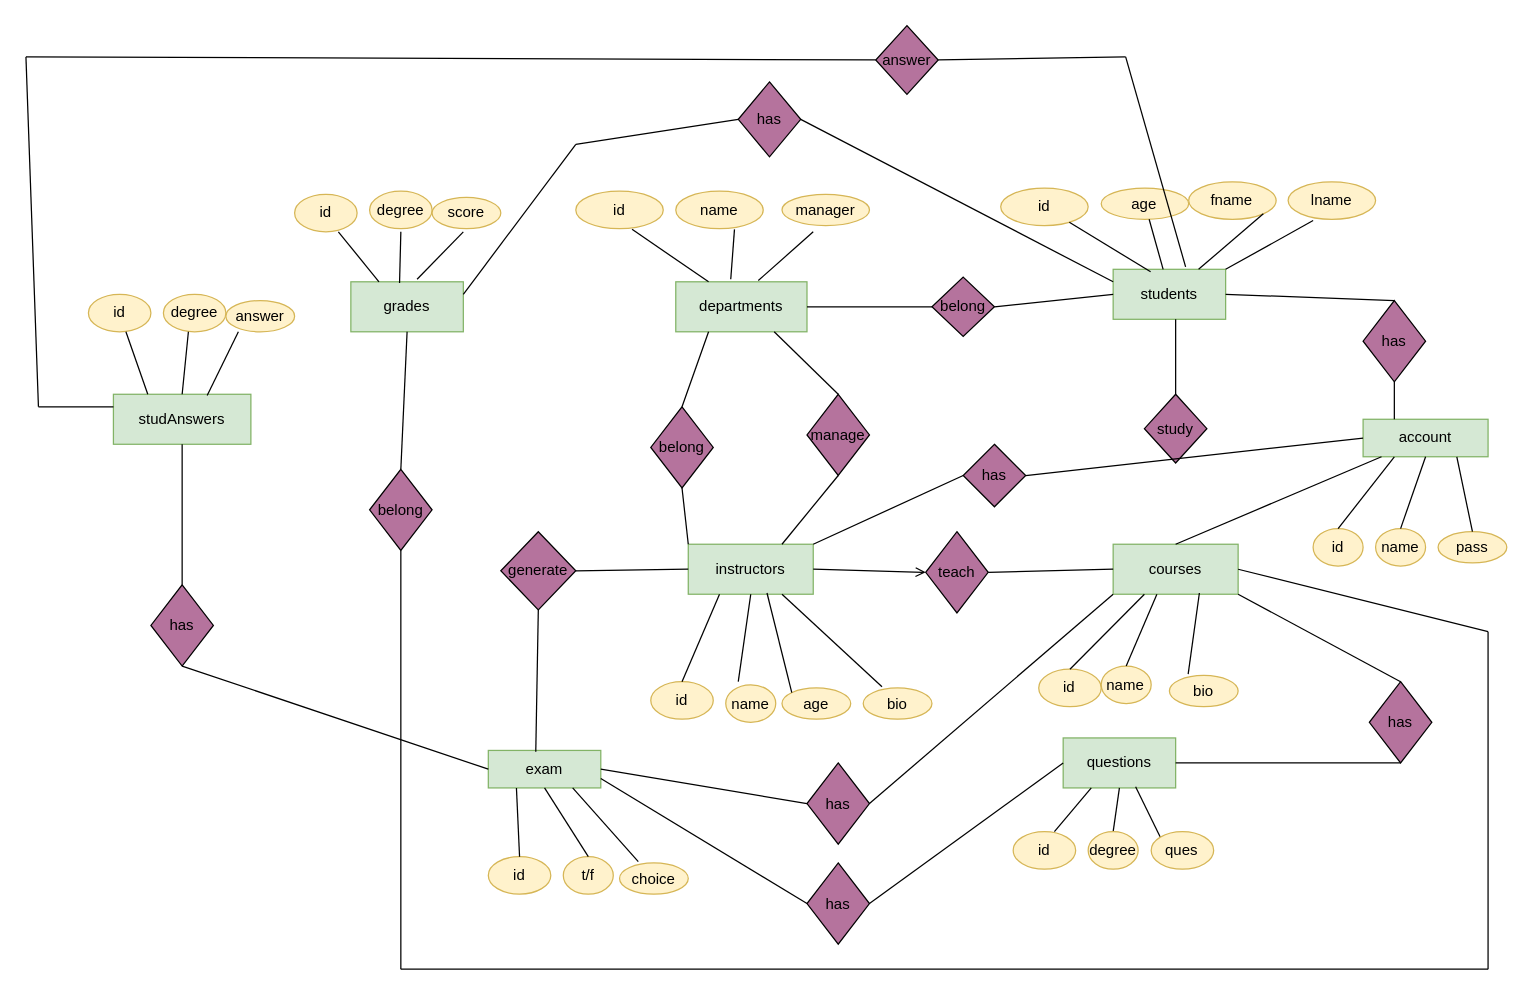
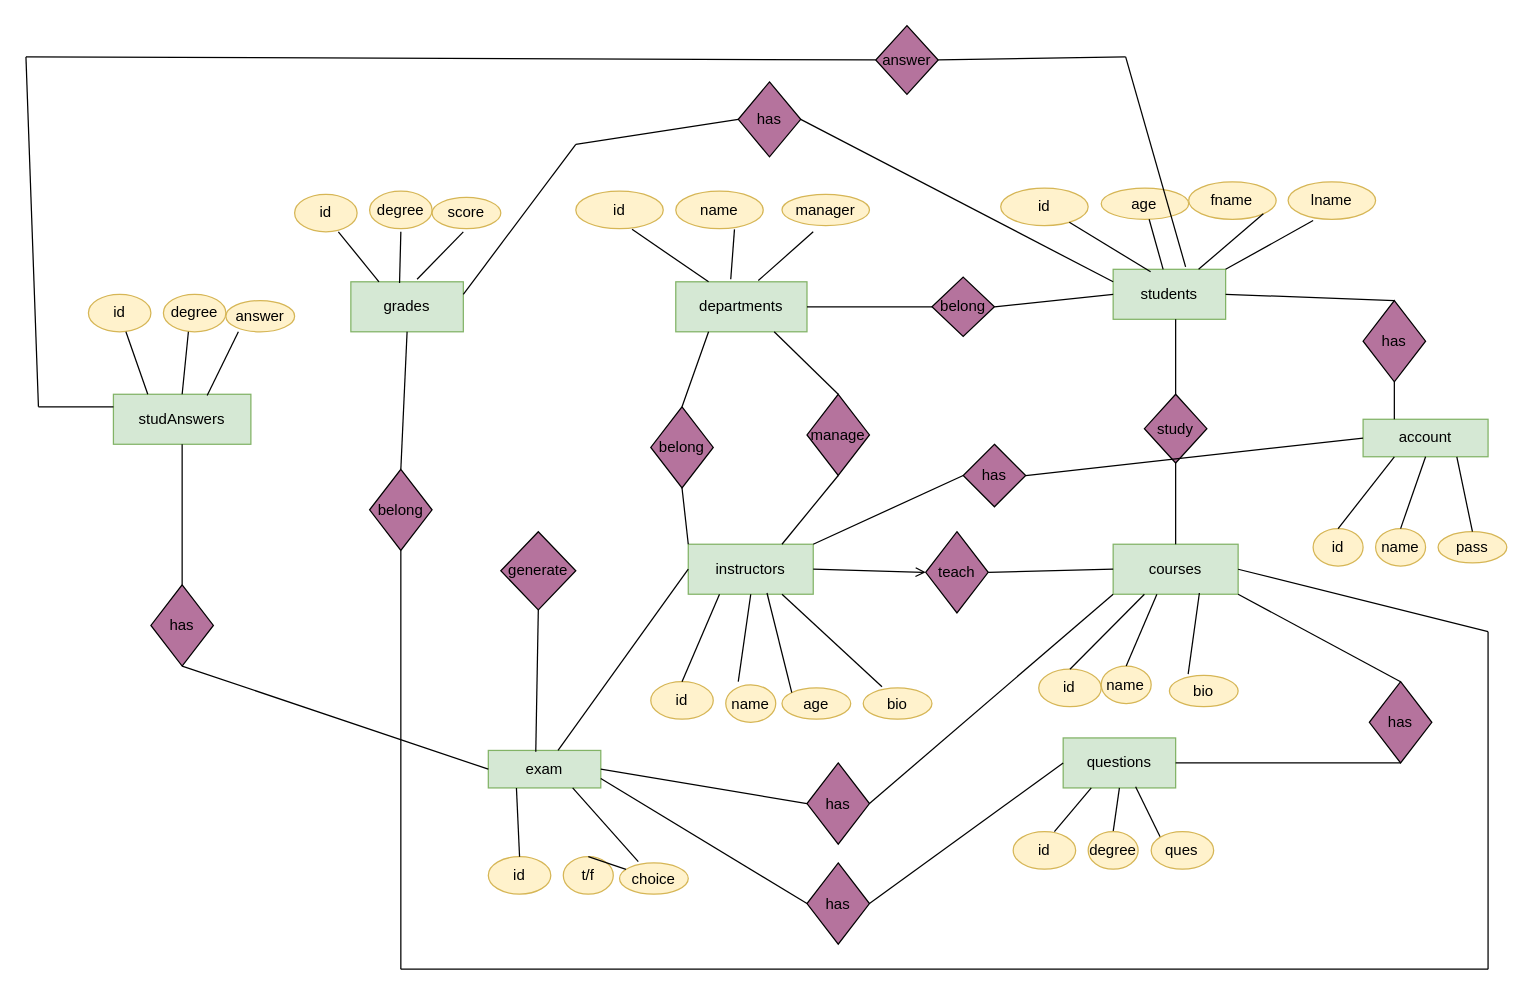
edge "account" -- "courses": now "study" -- "courses"
edge "instructors" -- "generate": now "instructors" -- "exam"
edge "exam" -- "t/f": now "choice" -- "t/f"
